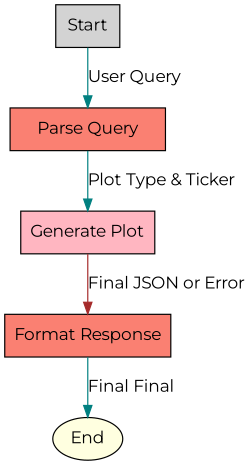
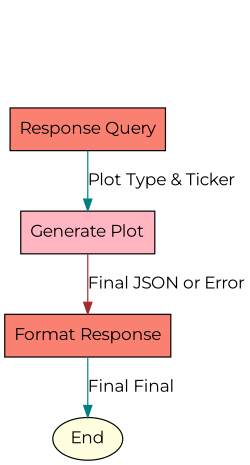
node "Start": removed
node "Parse Query": label "Parse Query" -> "Response Query"
